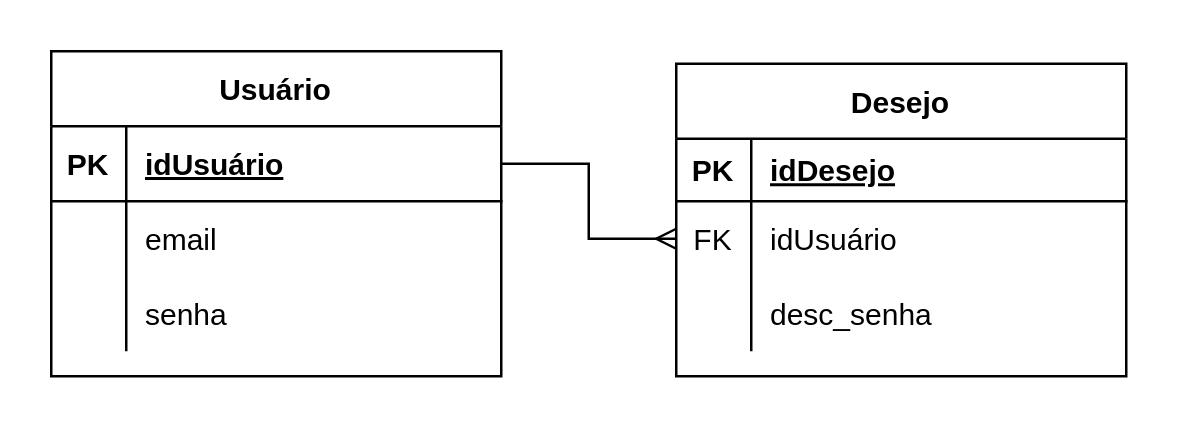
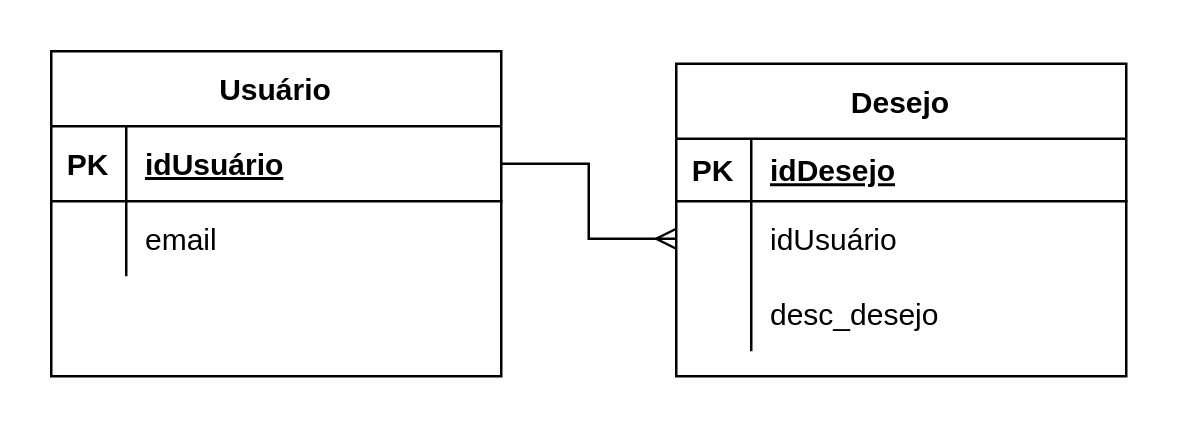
node "FK": removed
node "senha": removed
node "desc_senha": label "desc_senha" -> "desc_desejo"
